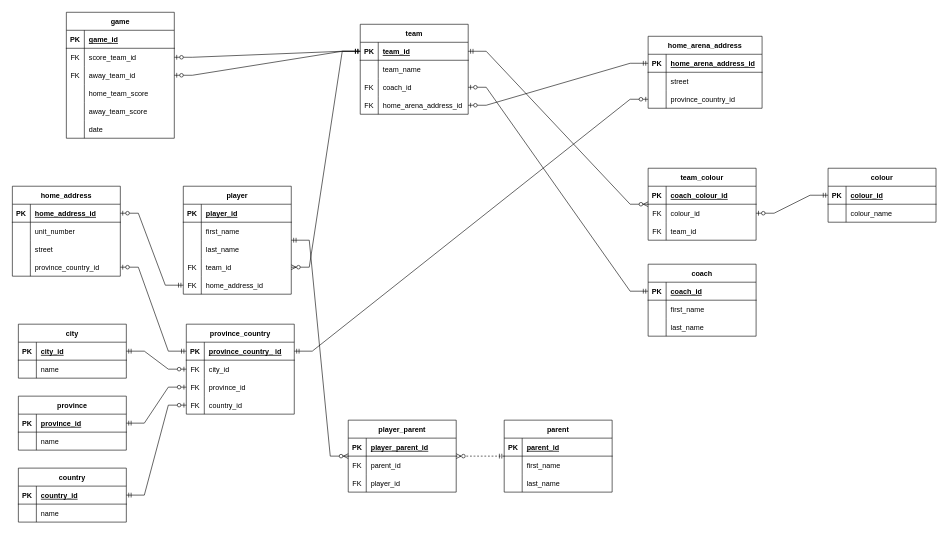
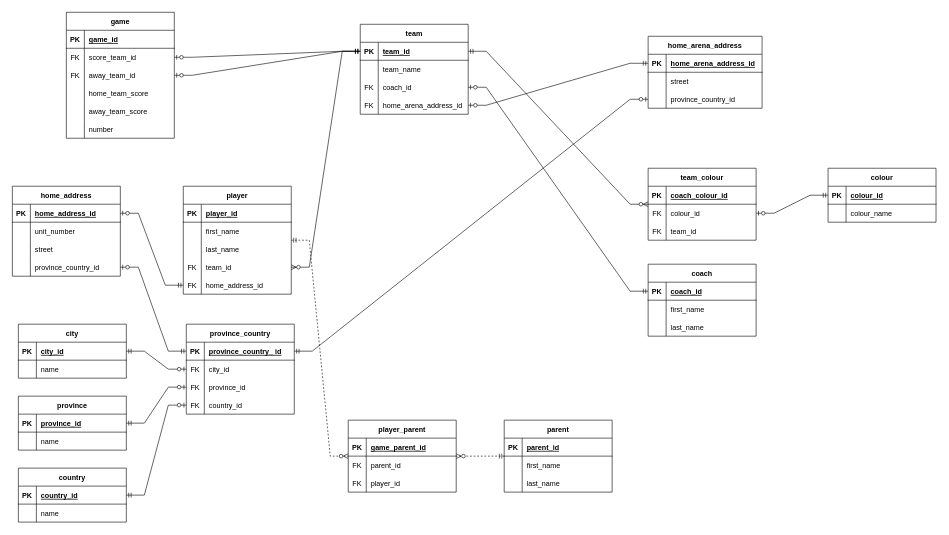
node "date": label "date" -> "number"
edge "player" -- "player_parent": style solid -> dashed
node "player_parent_id": label "player_parent_id" -> "game_parent_id"
